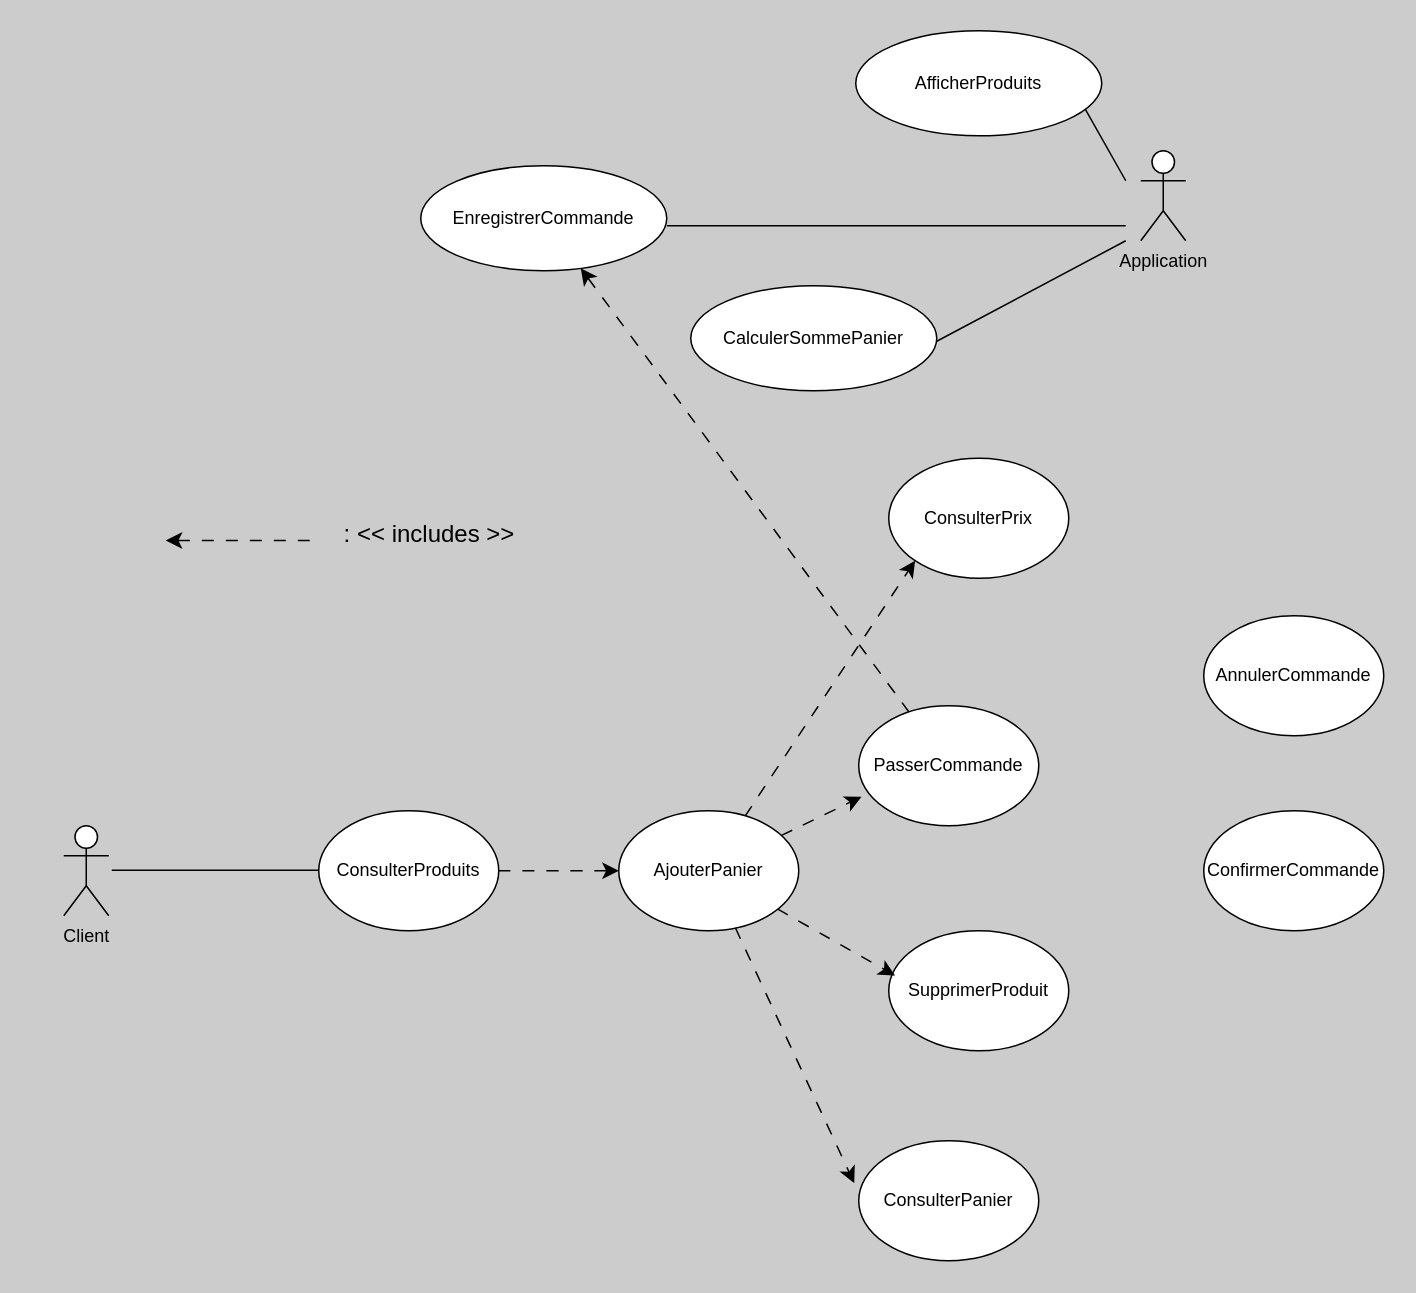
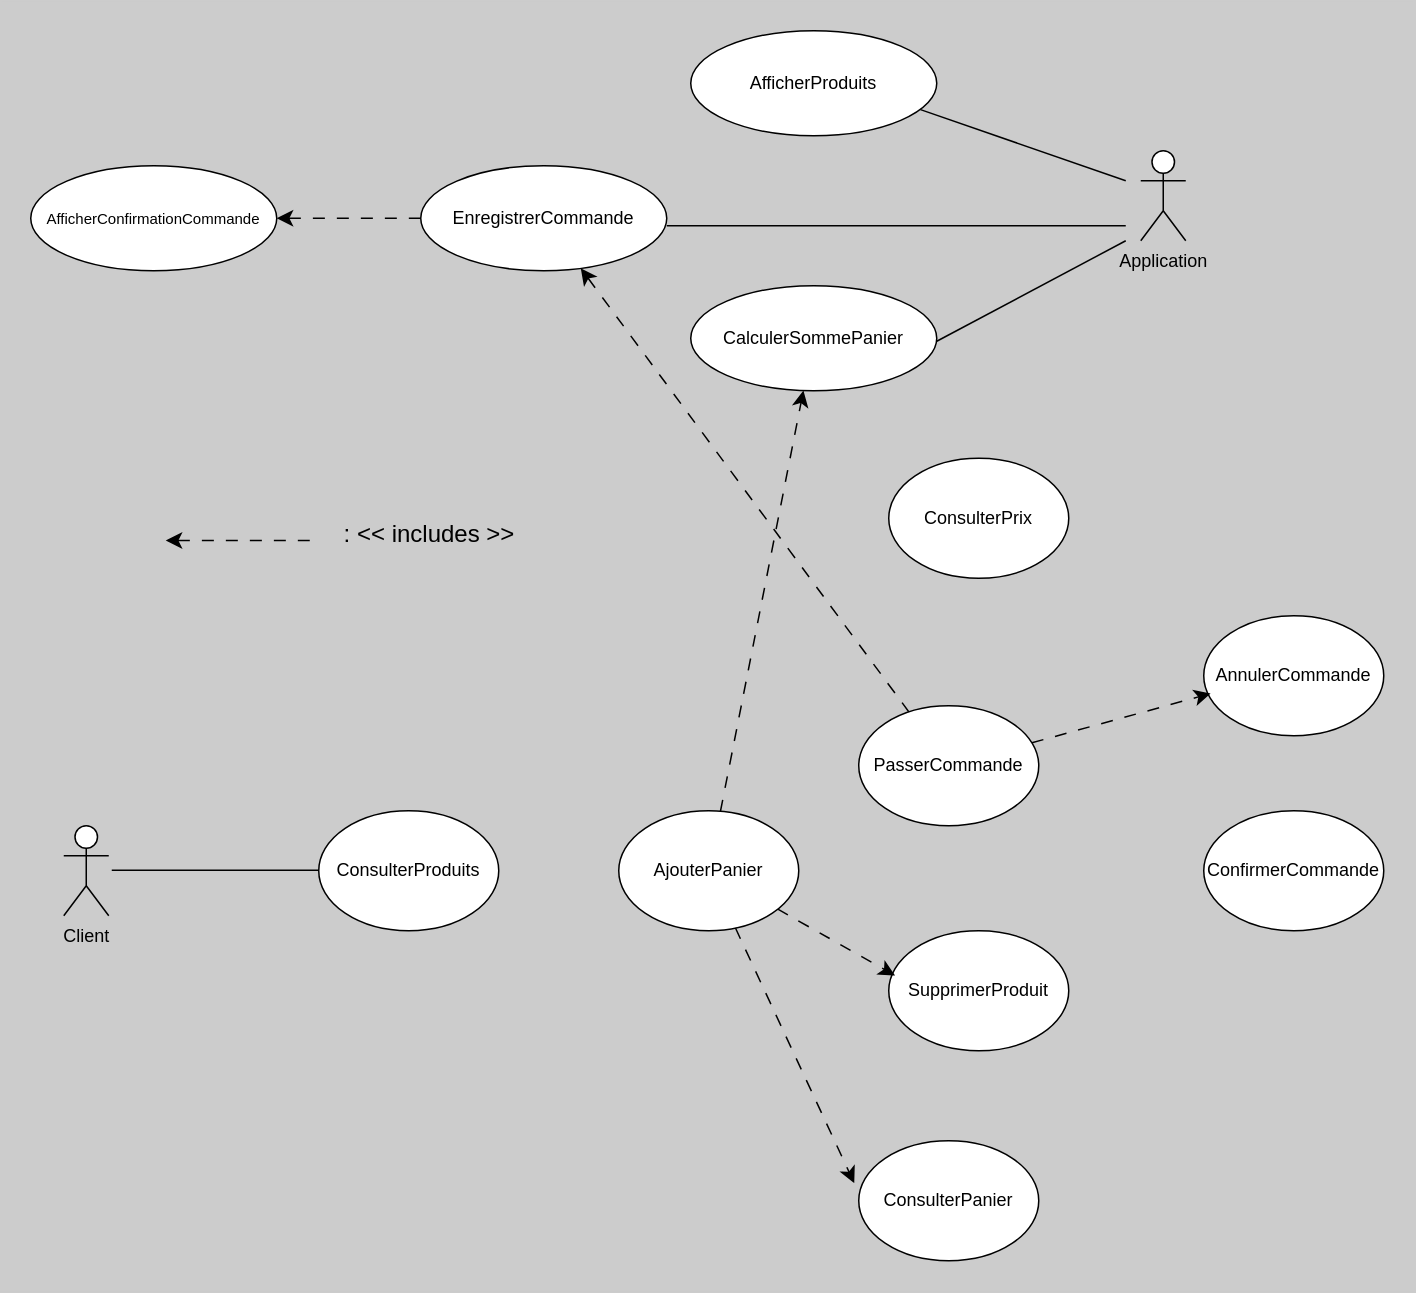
node "AfficherProduits": moved (979, 83) -> (814, 83)
node "AfficherConfirmationCommande": added
edge "EnregistrerCommande" -> "AfficherConfirmationCommande": added
edge "AjouterPanier" -> "ConsulterPrix": removed
edge "PasserCommande" -> "AnnulerCommande": added
edge "AjouterPanier" -> "PasserCommande": now "AjouterPanier" -> "CalculerSommePanier"
edge "ConsulterProduits" -> "AjouterPanier": removed
